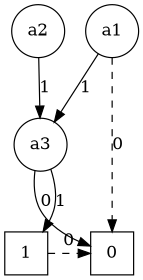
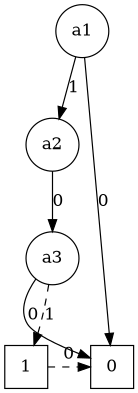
edge "a1" -> "a3": now "a1" -> "a2"
edge "a2" -> "a3": label "1" -> "0"
edge "a1" -> "0": style dashed -> solid
edge "a3" -> "1": style solid -> dashed
